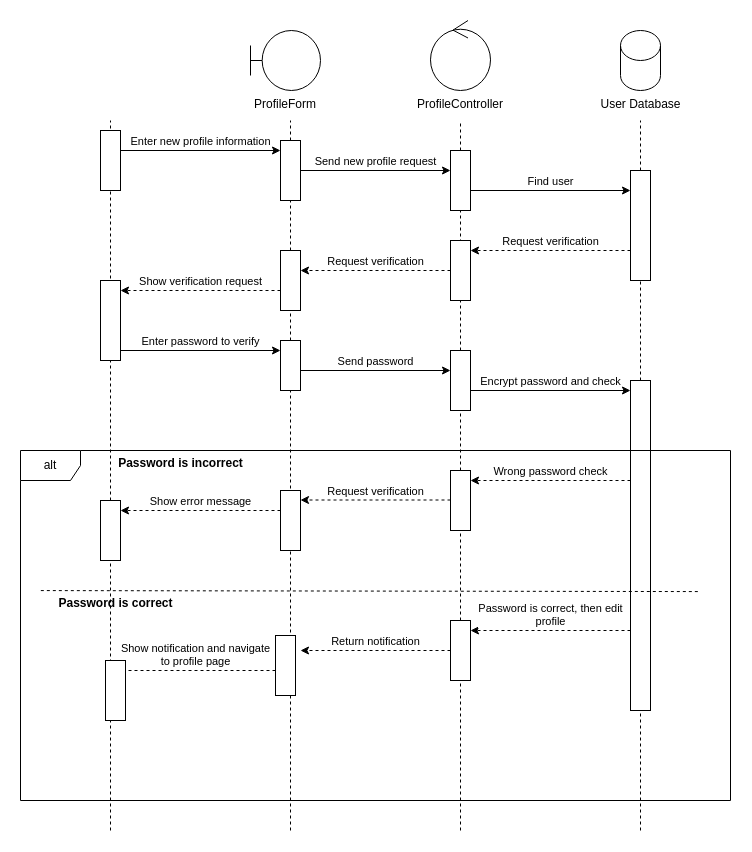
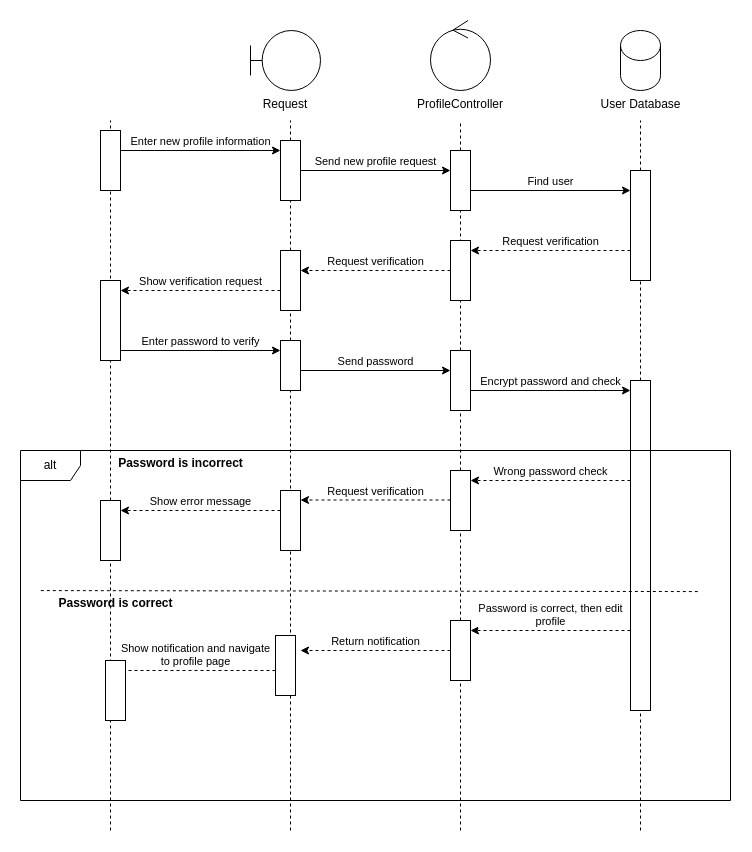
node "ProfileForm": label "ProfileForm" -> "Request"
